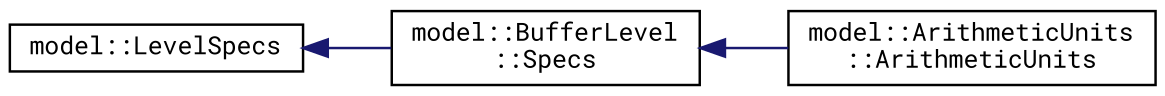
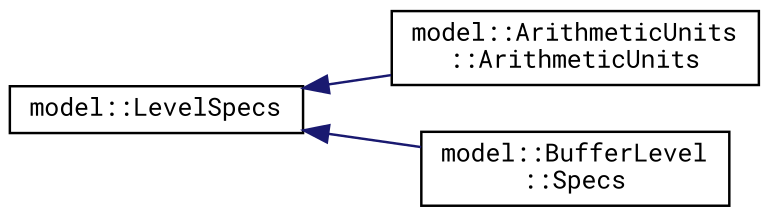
edge "model::ArithmeticUnits ::ArithmeticUnits" -> "model::BufferLevel ::Specs": now "model::ArithmeticUnits ::ArithmeticUnits" -> "model::LevelSpecs"
